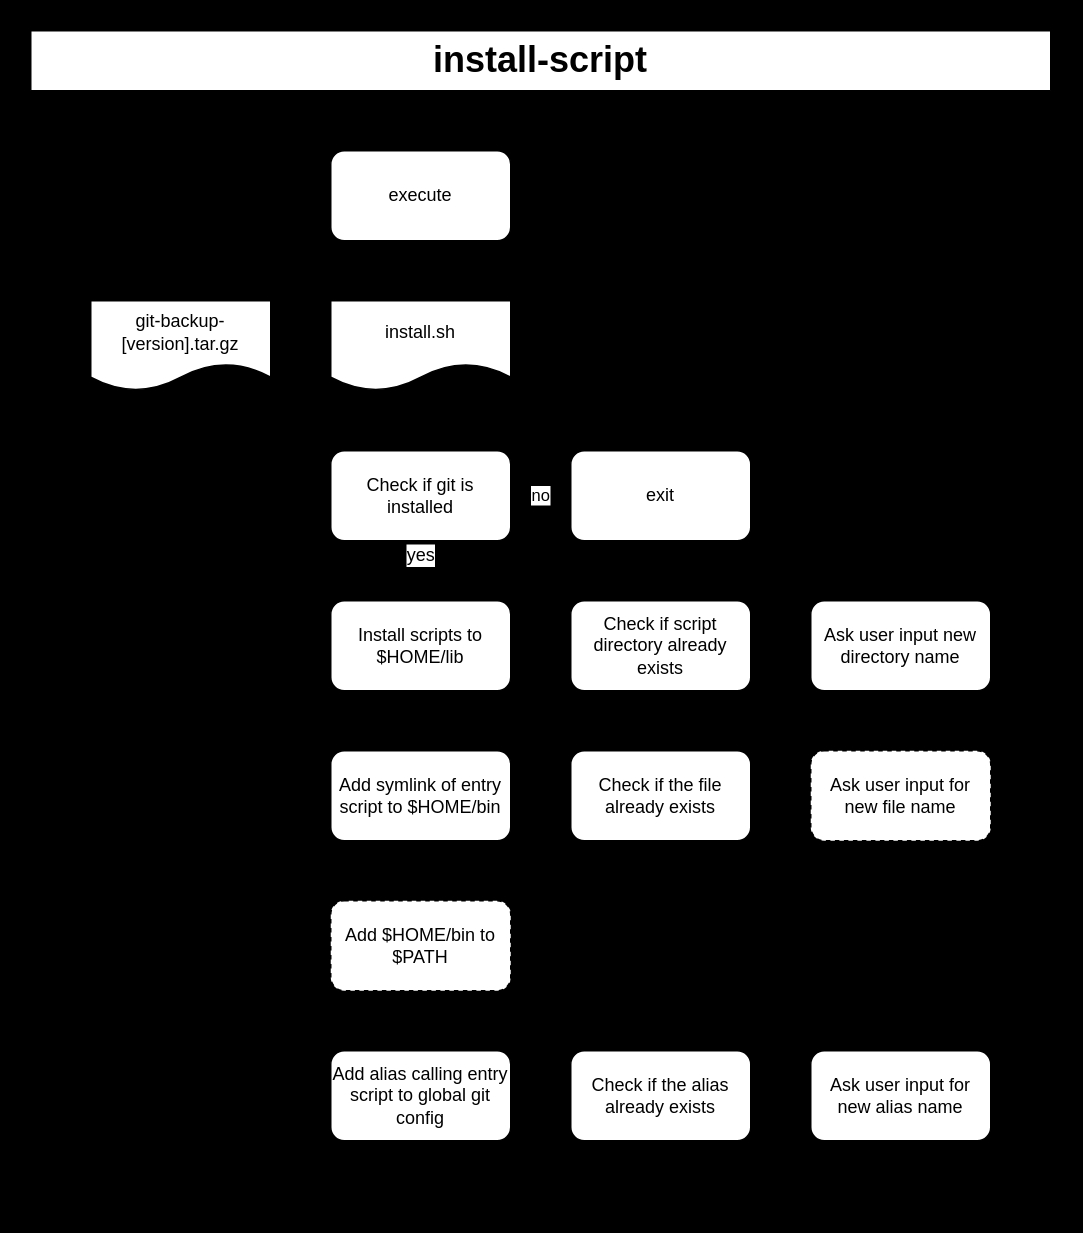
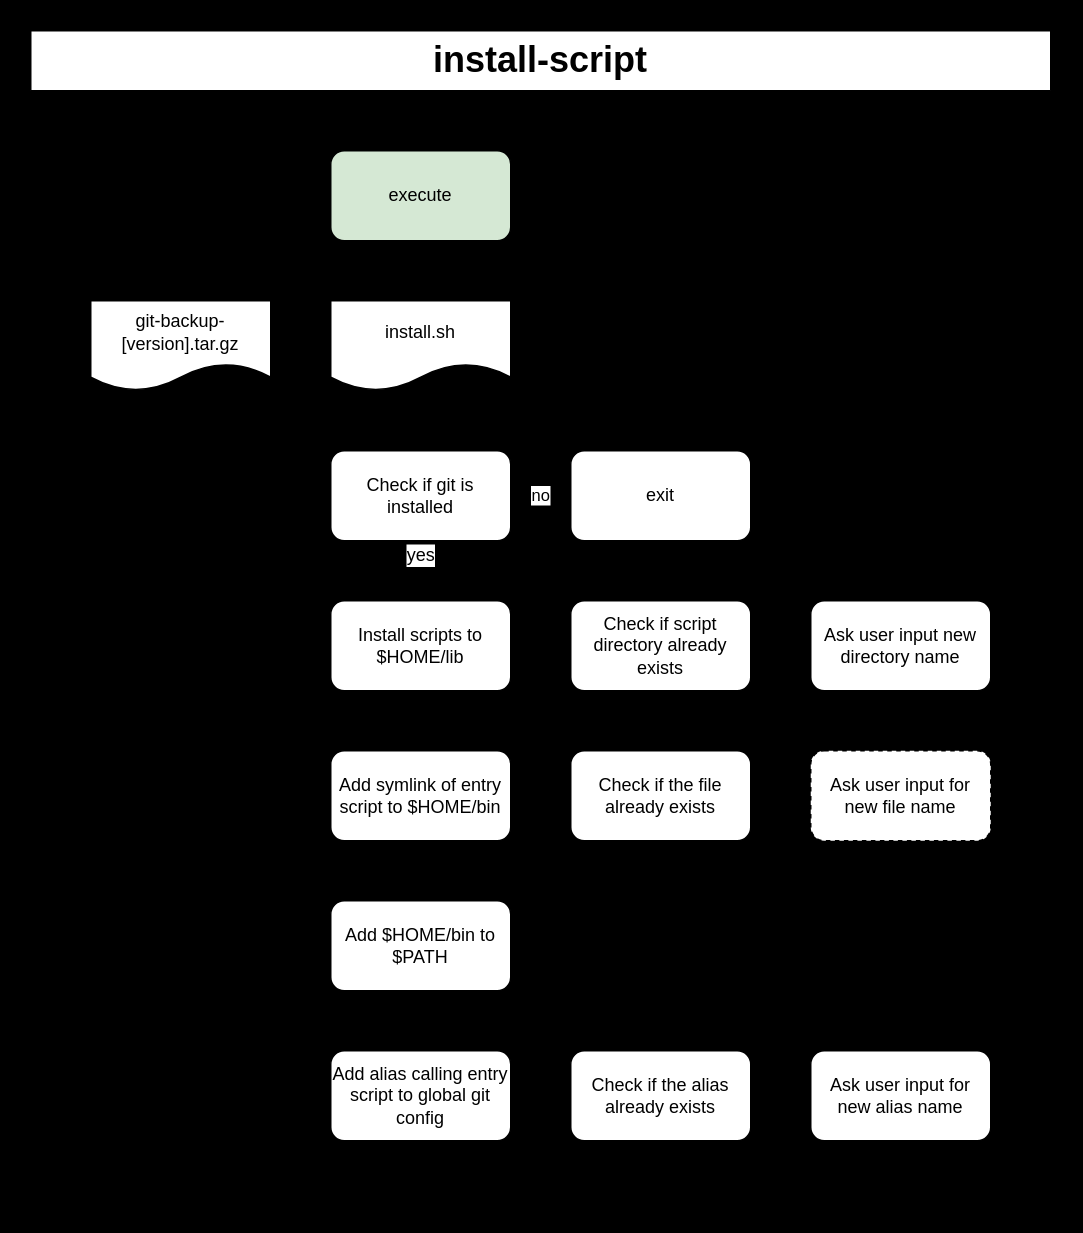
node "execute": fillcolor #ffffff -> #d5e8d4
node "Add $HOME/bin to $PATH": style dashed -> solid
